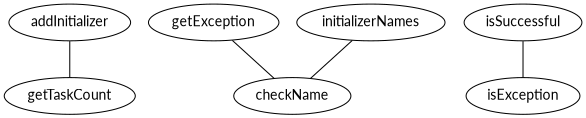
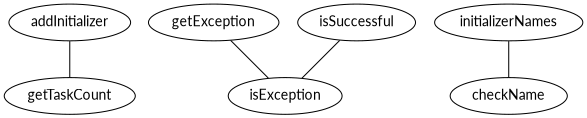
edge "getException" -- "checkName": now "getException" -- "isException"
